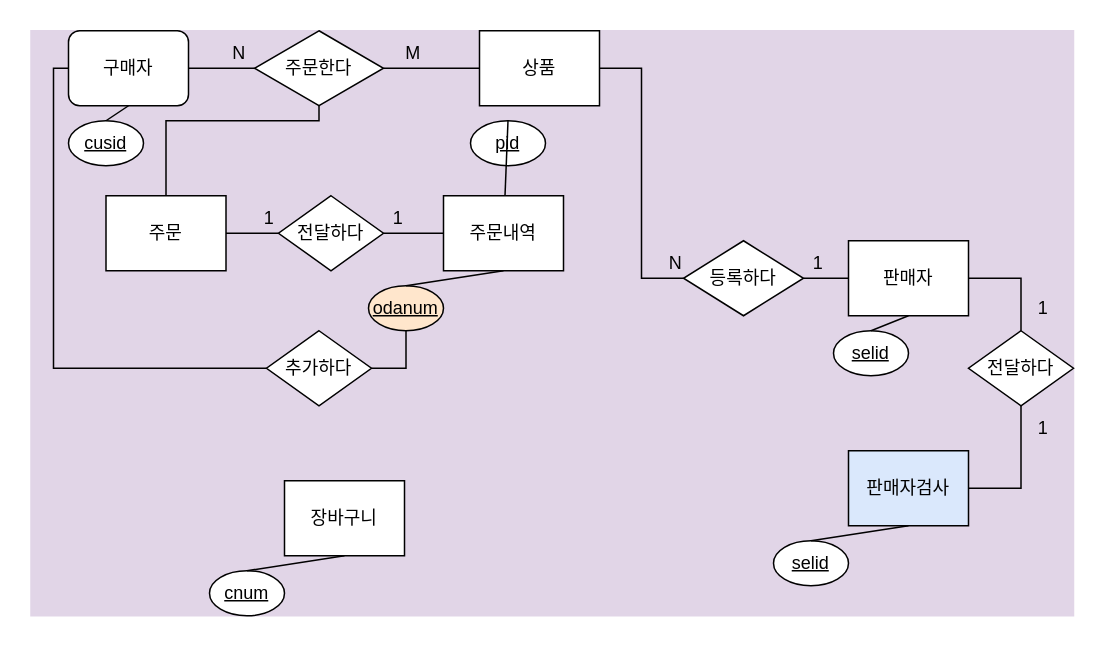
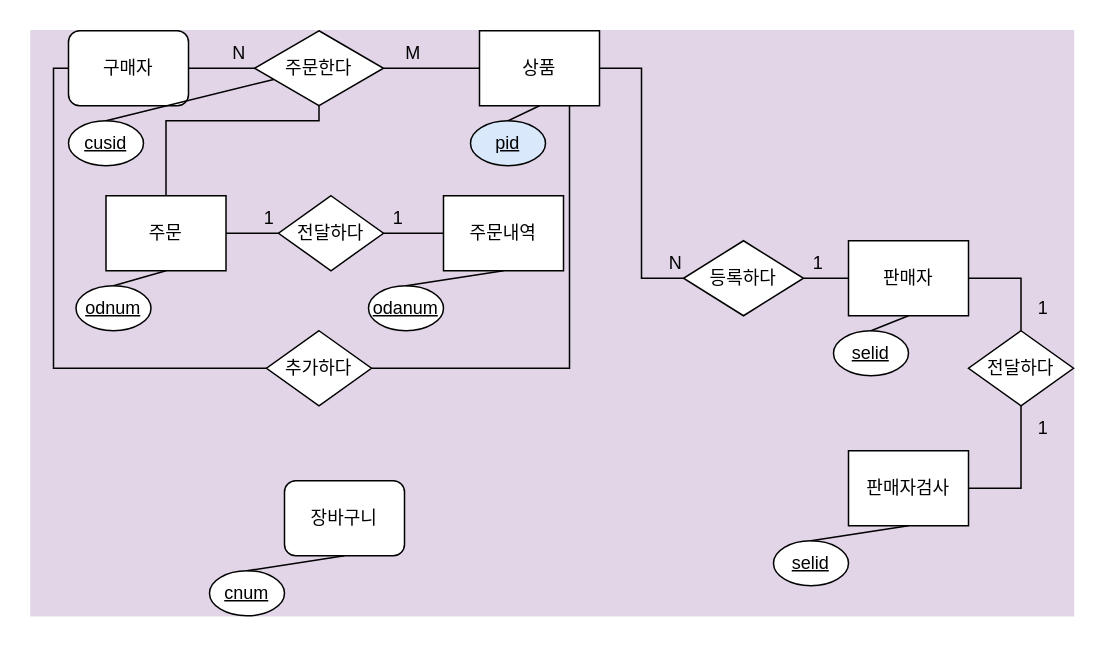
edge "구매자" -- "cusid": now "주문한다" -- "cusid"
node "pid": fillcolor #ffffff -> #dae8fc
edge "pid" -- "주문내역": now "pid" -- "상품"
edge "주문" -- "odnum": added
node "odnum": added
node "odanum": fillcolor #ffe6cc -> #ffffff
edge "odanum" -- "추가하다": now "상품" -- "추가하다"
node "판매자검사": fillcolor #dae8fc -> #ffffff
node "장바구니": shape rectangle -> rounded rectangle
